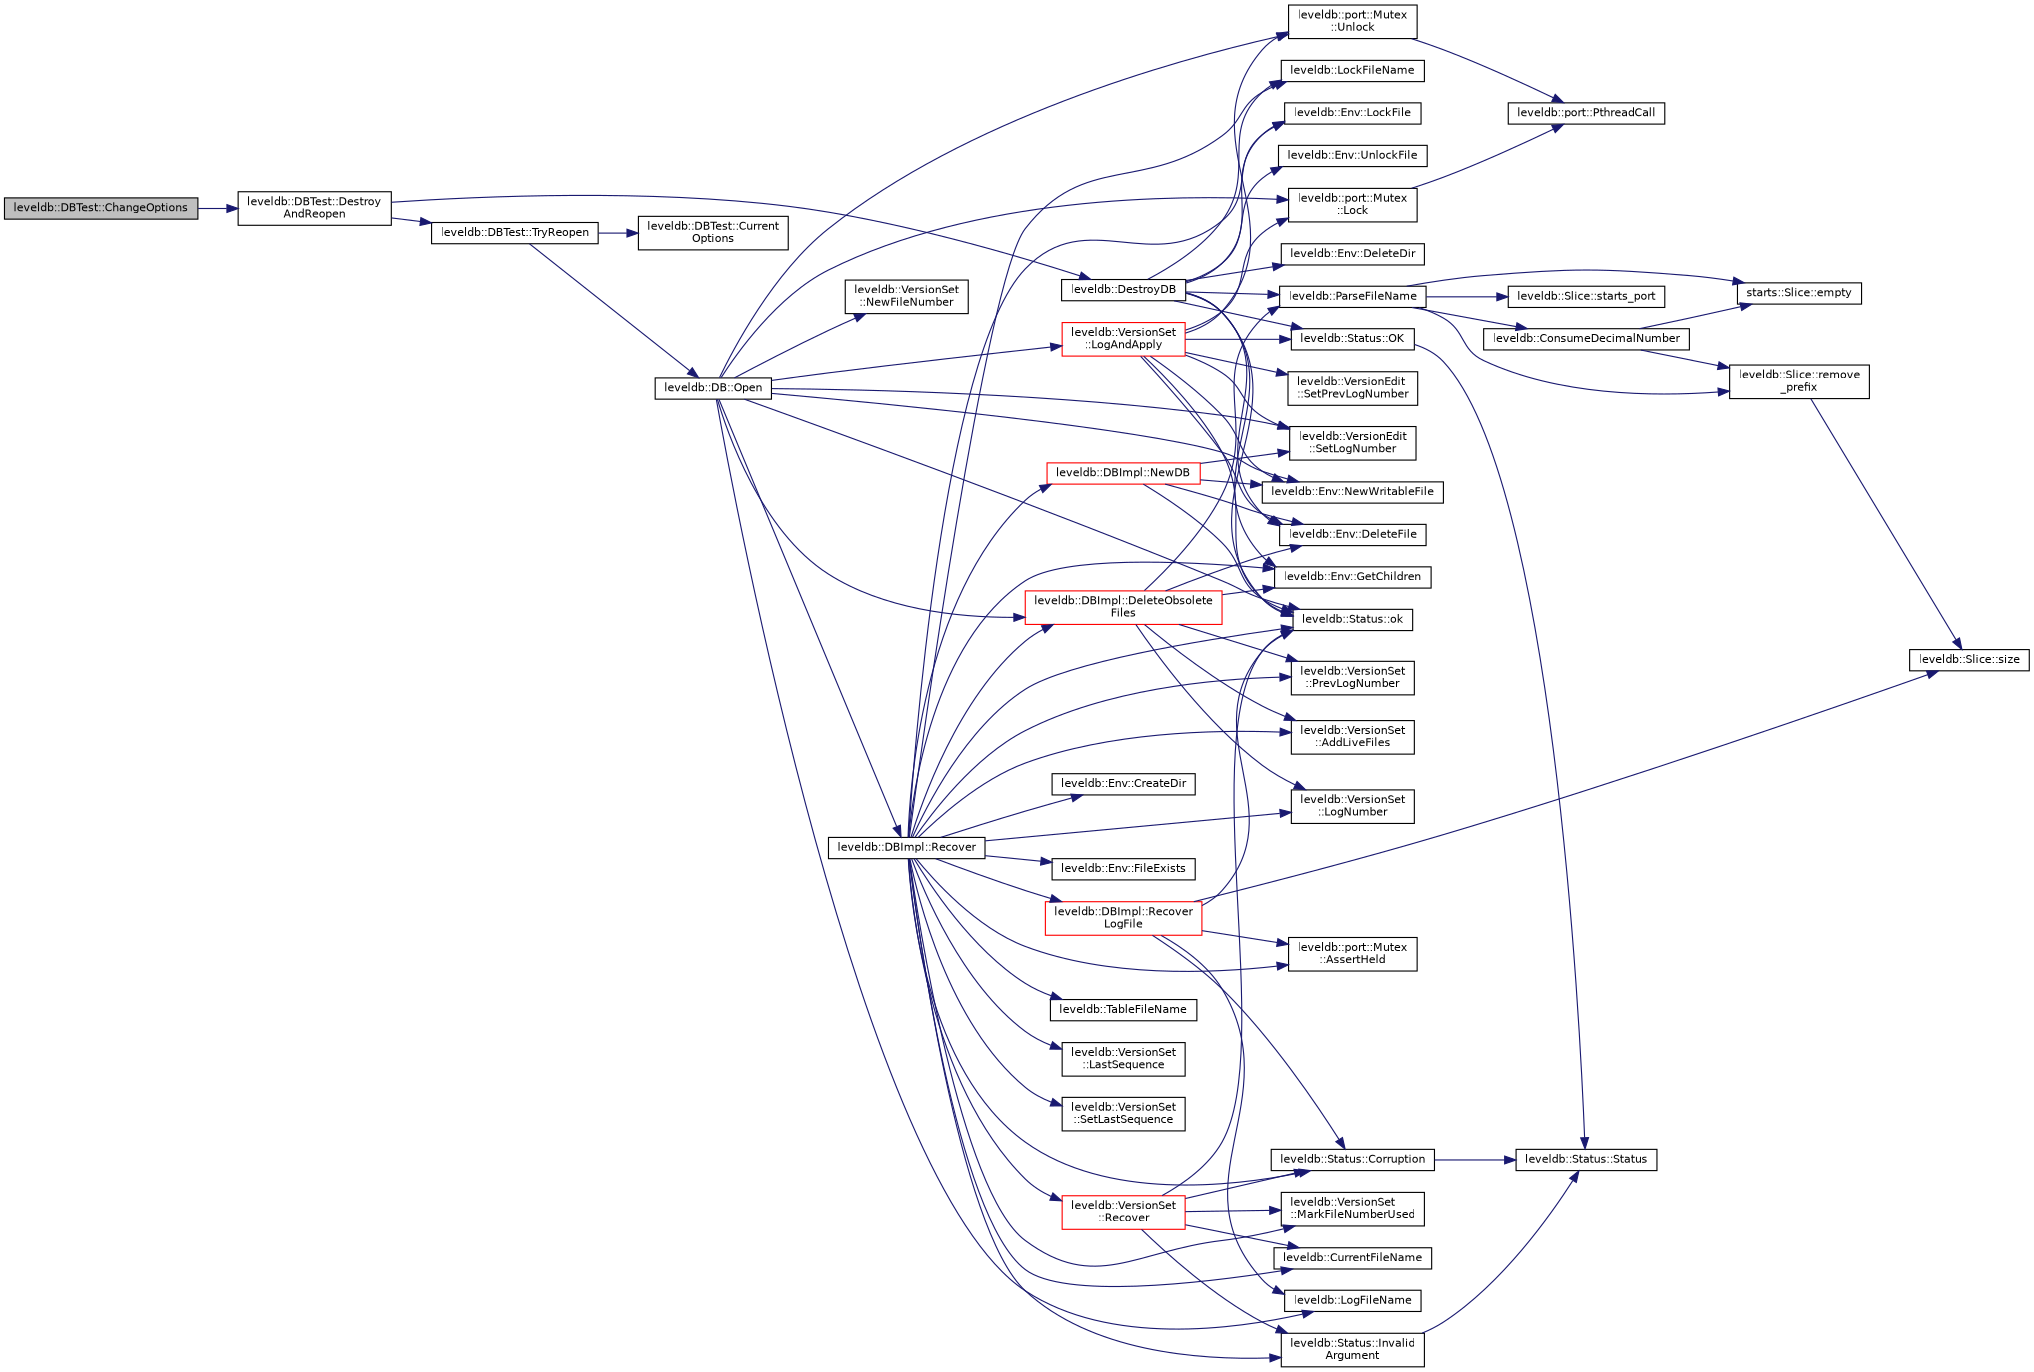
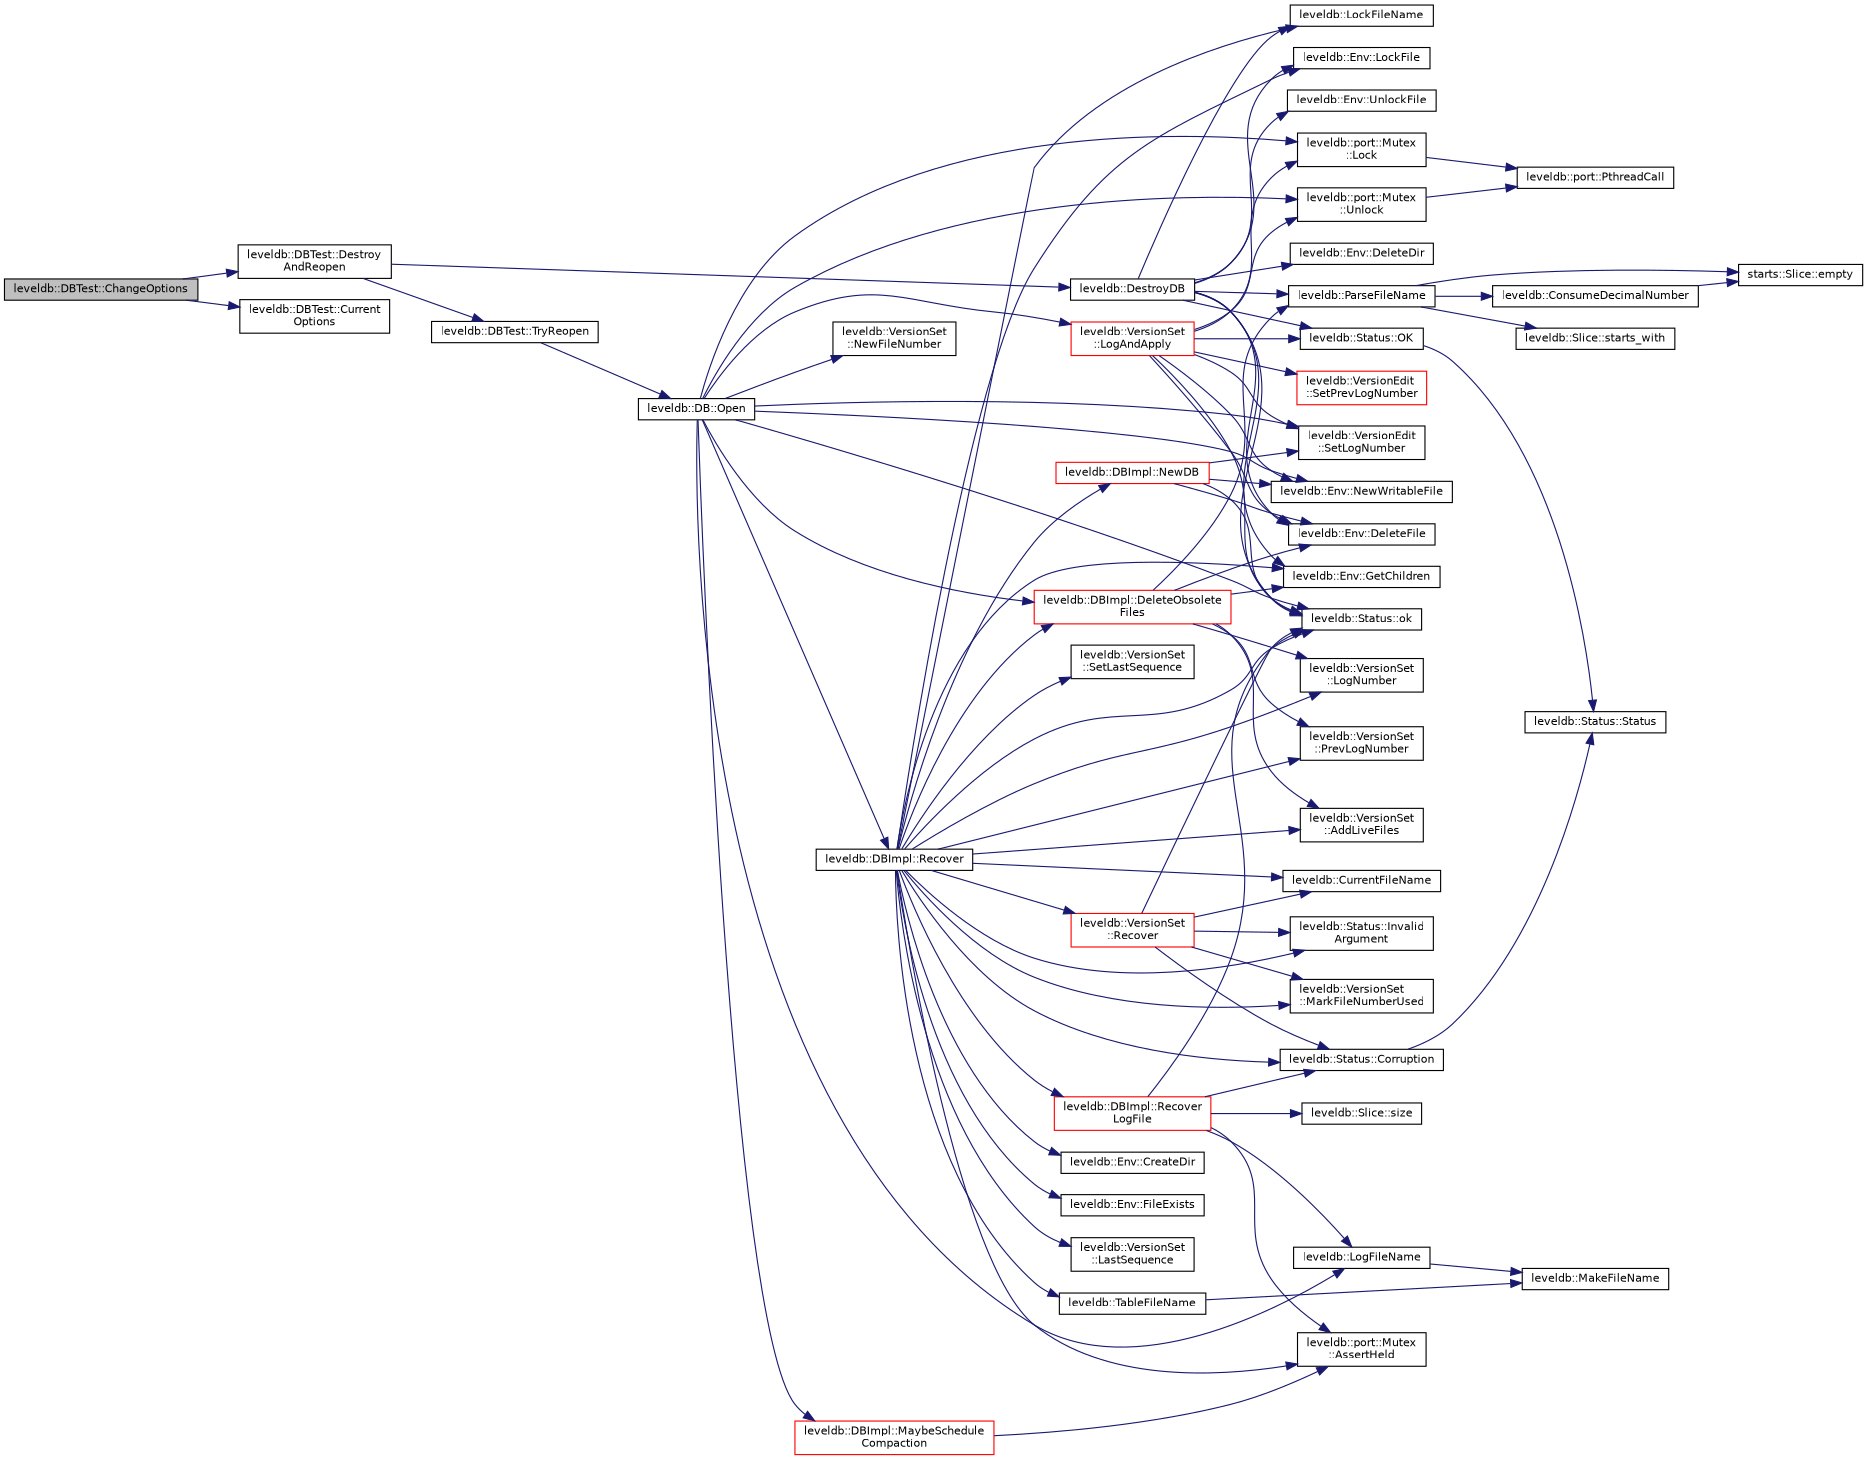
edge "leveldb::DBTest::TryReopen" -> "leveldb::DBTest::Current Options": now "leveldb::DBTest::ChangeOptions" -> "leveldb::DBTest::Current Options"
node "leveldb::Slice::starts_port": label "leveldb::Slice::starts_port" -> "leveldb::Slice::starts_with"
node "leveldb::Slice::remove _prefix": removed
node "leveldb::VersionEdit ::SetPrevLogNumber": color black -> red
edge "leveldb::Status::Invalid Argument" -> "leveldb::Status::Status": removed
node "leveldb::MakeFileName": added
node "leveldb::DBImpl::MaybeSchedule Compaction": added
